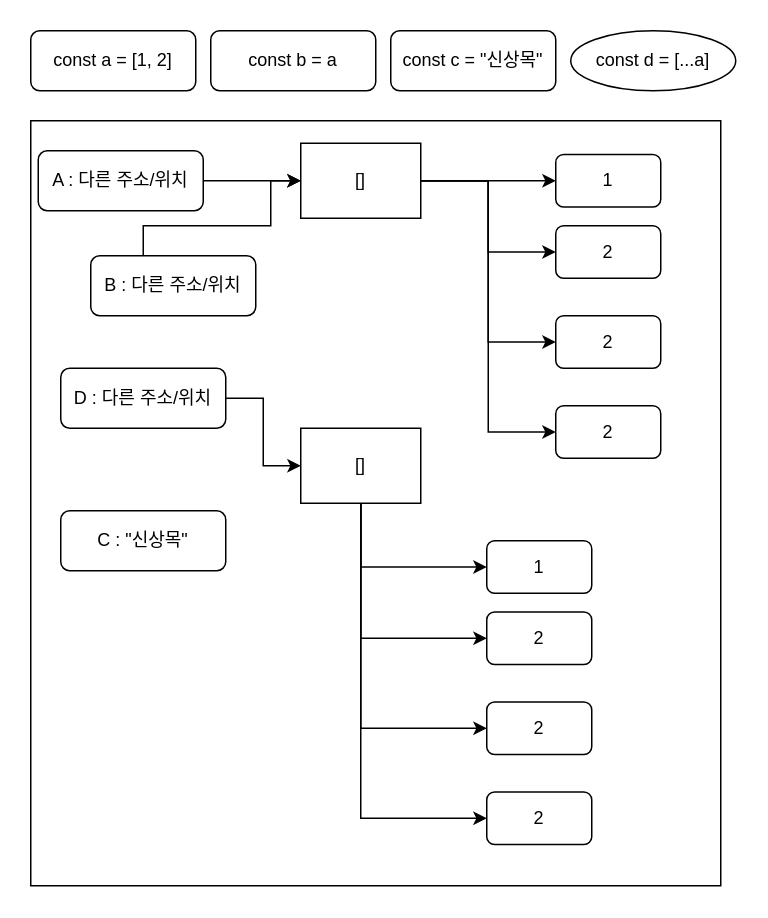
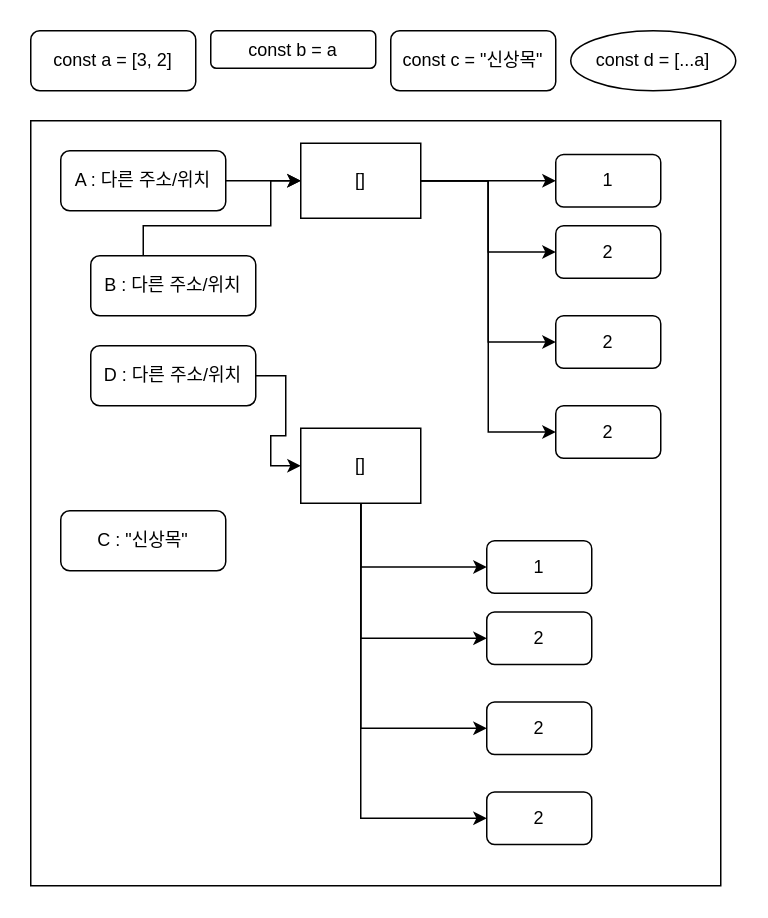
node "const a = [1, 2]": label "const a = [1, 2]" -> "const a = [3, 2]"
node "const b = a": size 165x60 -> 165x38
node "A : 다른 주소/위치": moved (121, 181) -> (143, 181)
node "D : 다른 주소/위치": moved (143, 398) -> (173, 376)
